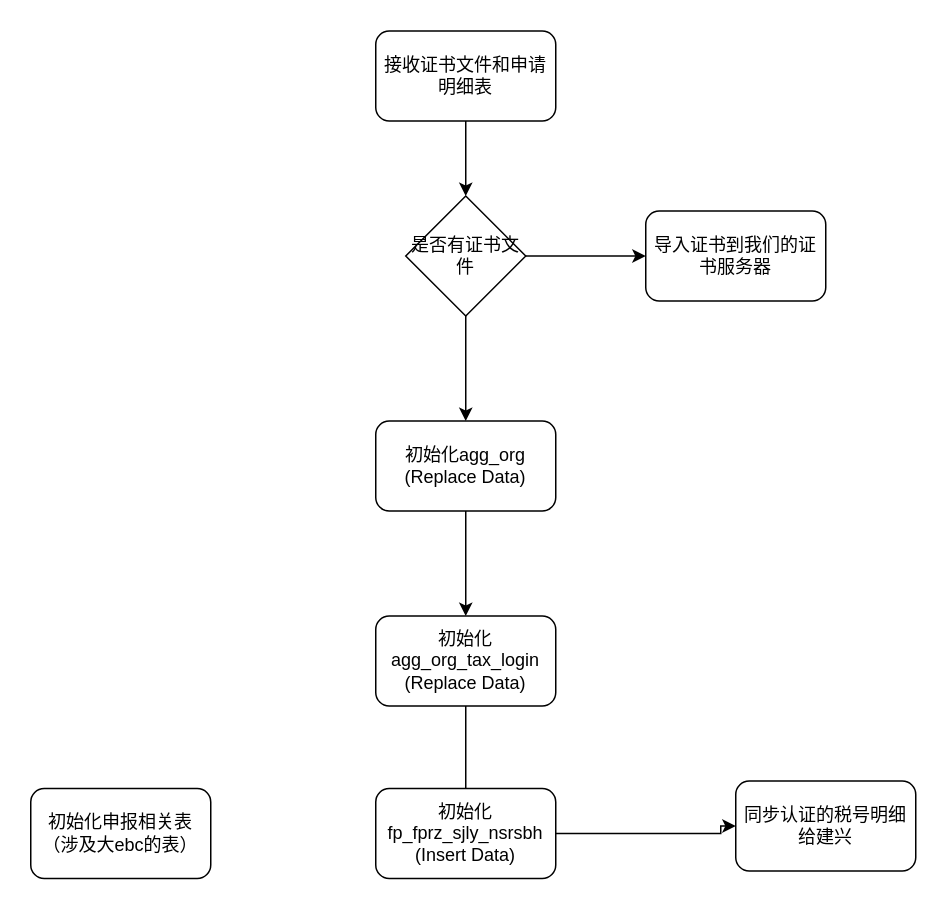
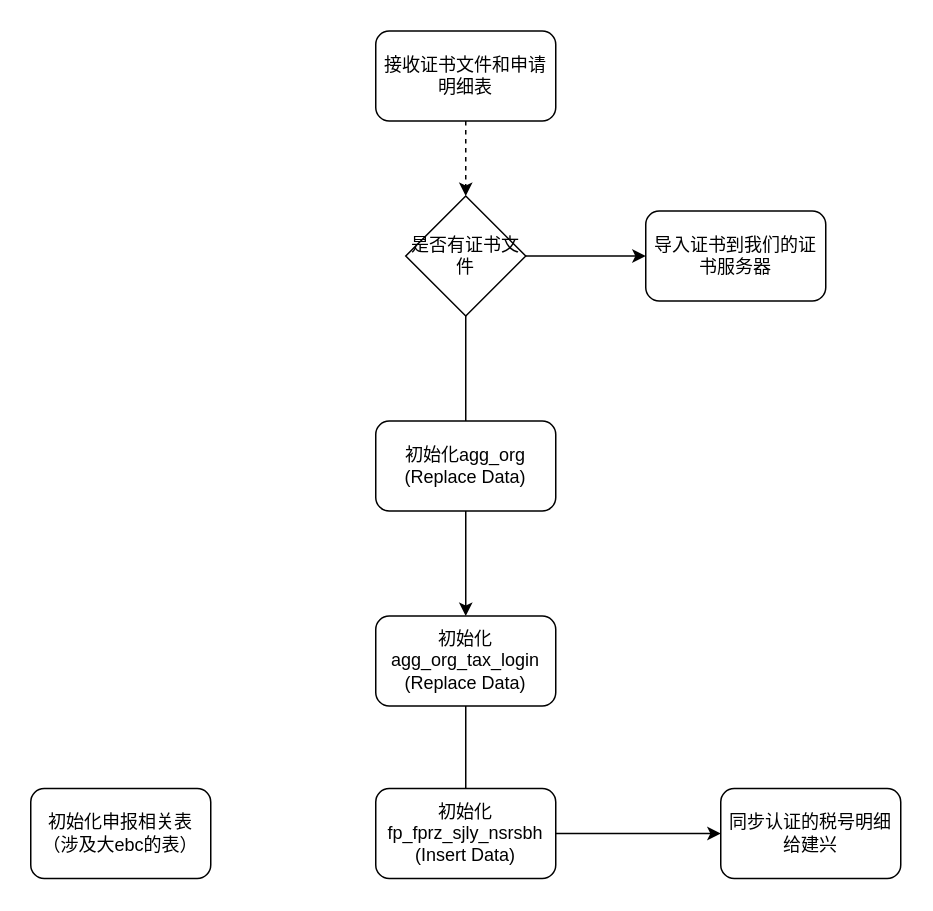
edge "接收证书文件和申请明细表" -> "是否有证书文件": style solid -> dashed
edge "是否有证书文件" -> "初始化agg_org (Replace Data)": arrowhead classic -> none
node "同步认证的税号明细给建兴": moved (826, 826) -> (811, 833)
